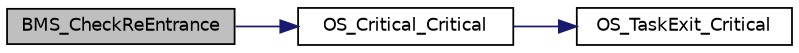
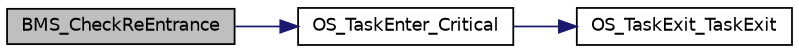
node "OS_Critical_Critical": label "OS_Critical_Critical" -> "OS_TaskEnter_Critical"
node "OS_TaskExit_Critical": label "OS_TaskExit_Critical" -> "OS_TaskExit_TaskExit"
